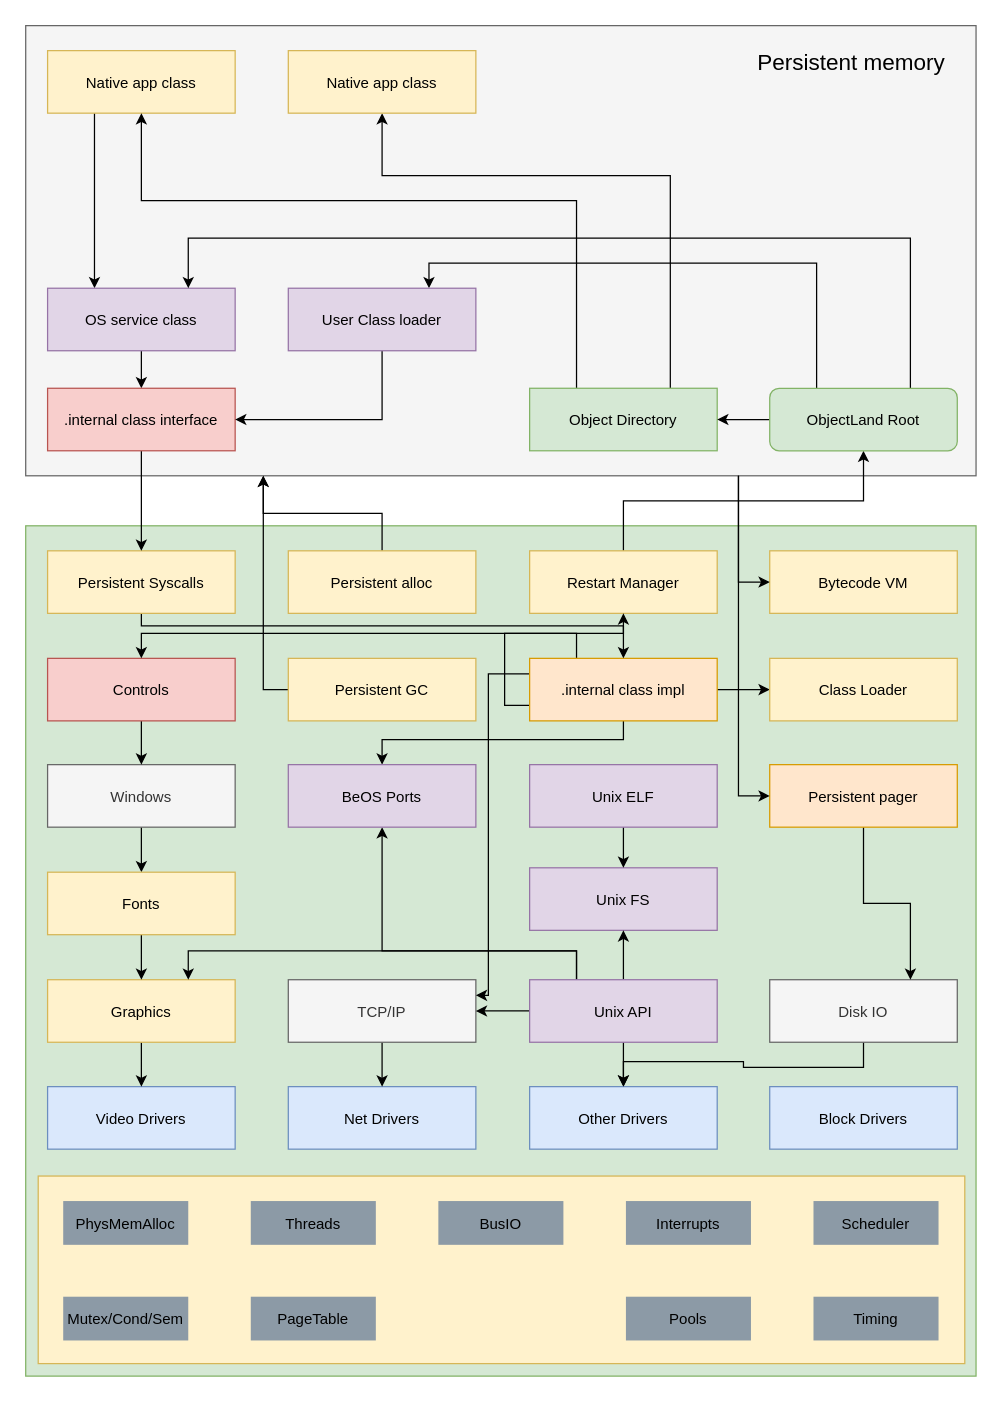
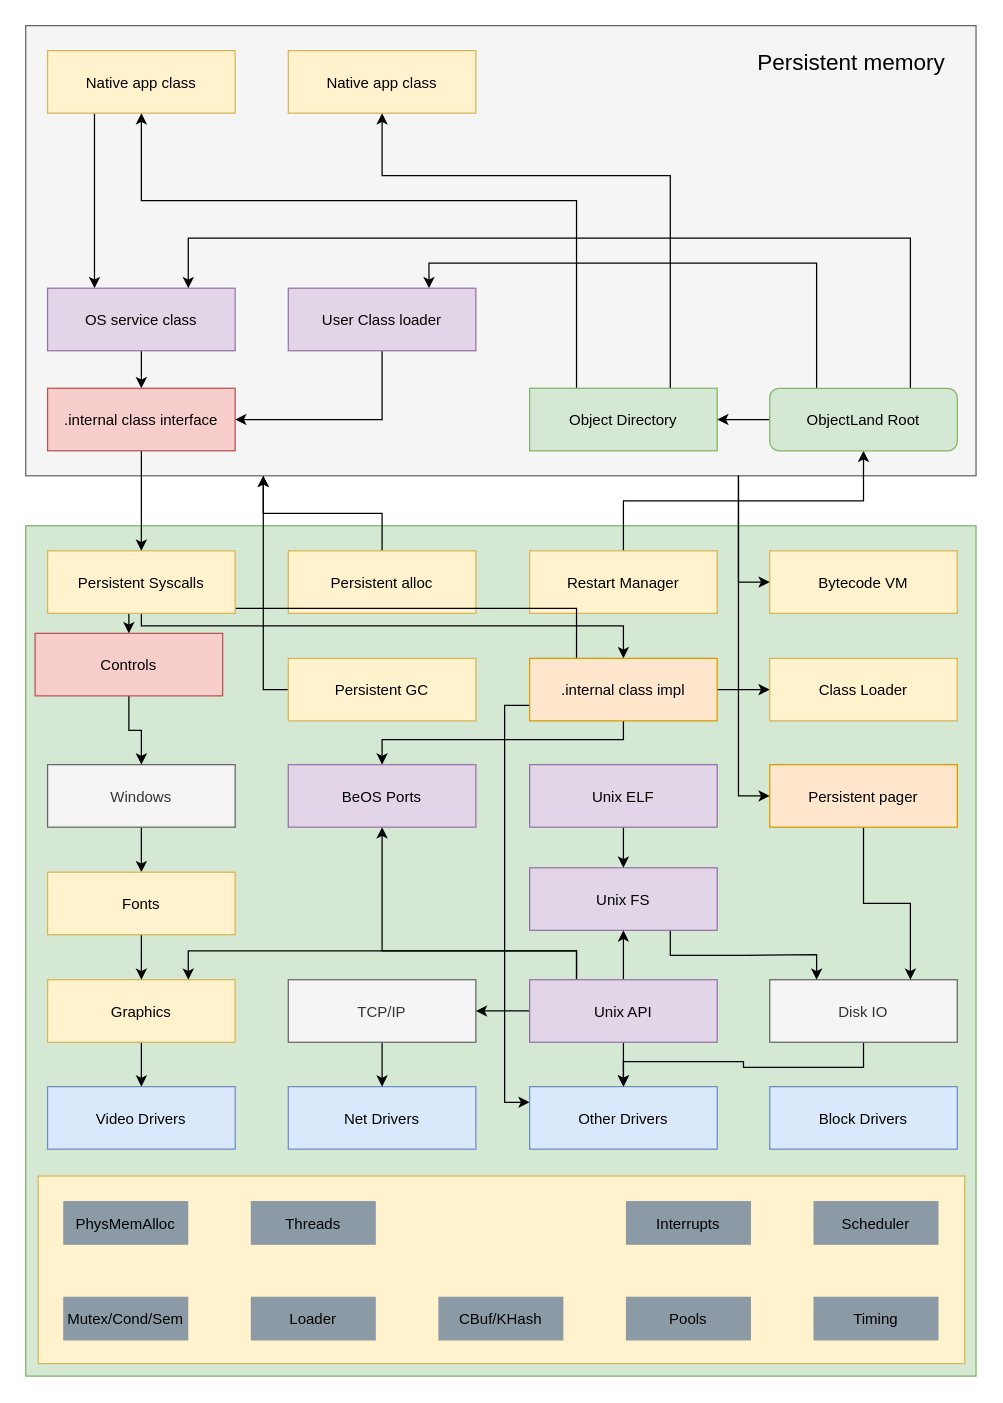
edge ".internal class impl" -> "Restart Manager": now ".internal class impl" -> "Other Drivers"
node "Controls": moved (141, 689) -> (129, 664)
edge ".internal class impl" -> "TCP/IP": removed
edge "Unix FS" -> "Disk IO": added
node "BusIO": removed
node "CBuf/KHash": added
node "PageTable": label "PageTable" -> "Loader"
